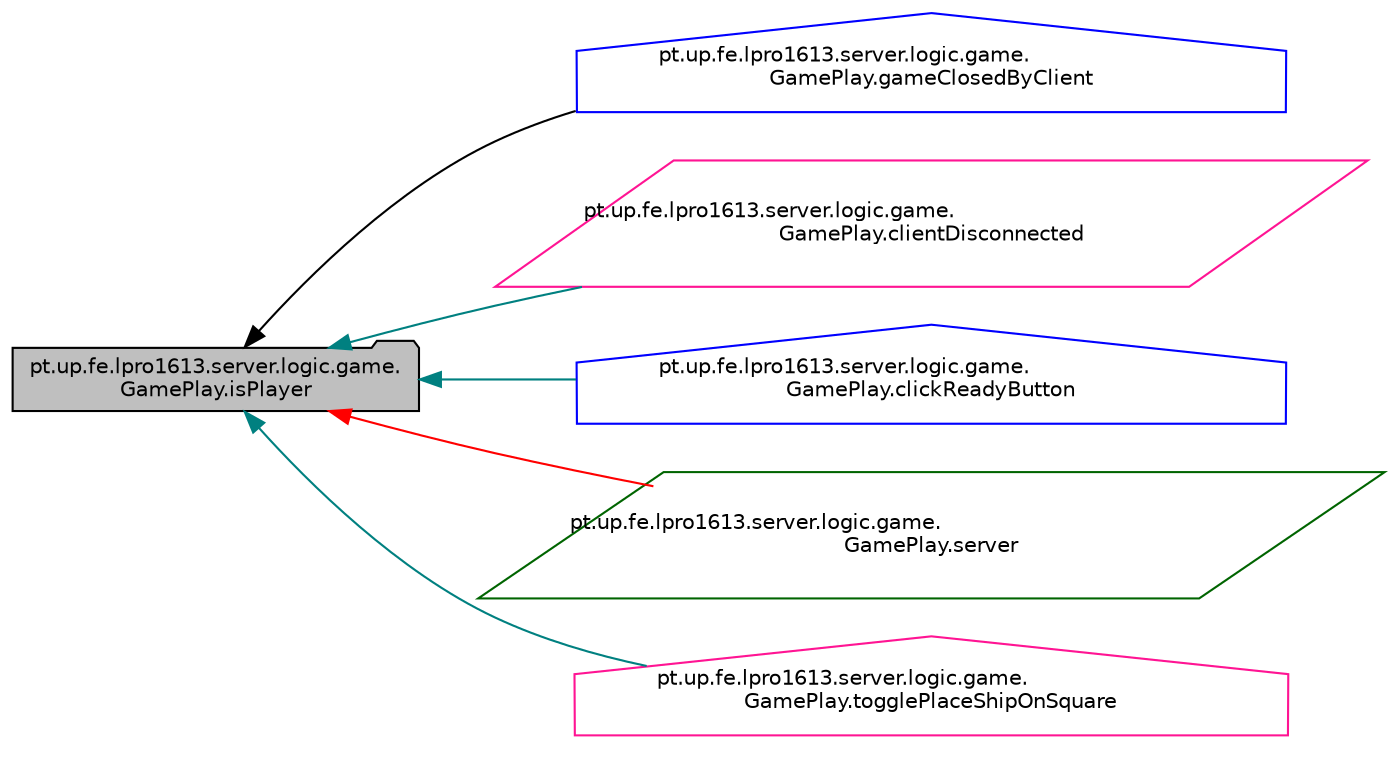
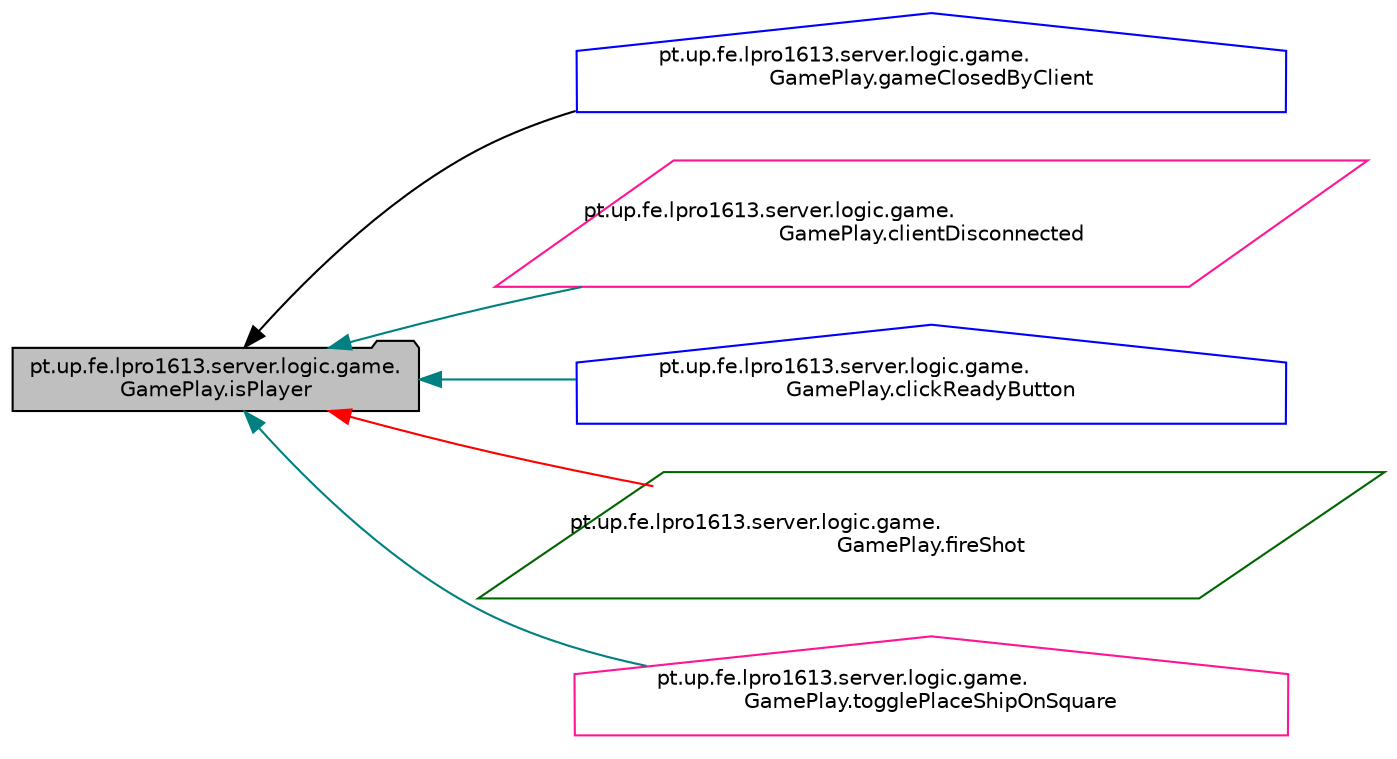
node "pt.up.fe.lpro1613.server.logic.game. GamePlay.server": label "pt.up.fe.lpro1613.server.logic.game. GamePlay.server" -> "pt.up.fe.lpro1613.server.logic.game. GamePlay.fireShot"
